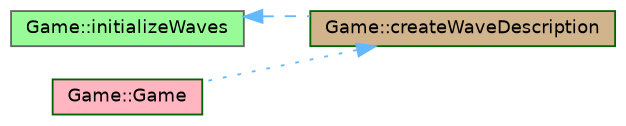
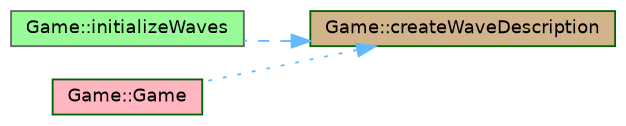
edge "Game::createWaveDescription" -> "Game::initializeWaves": reversed
